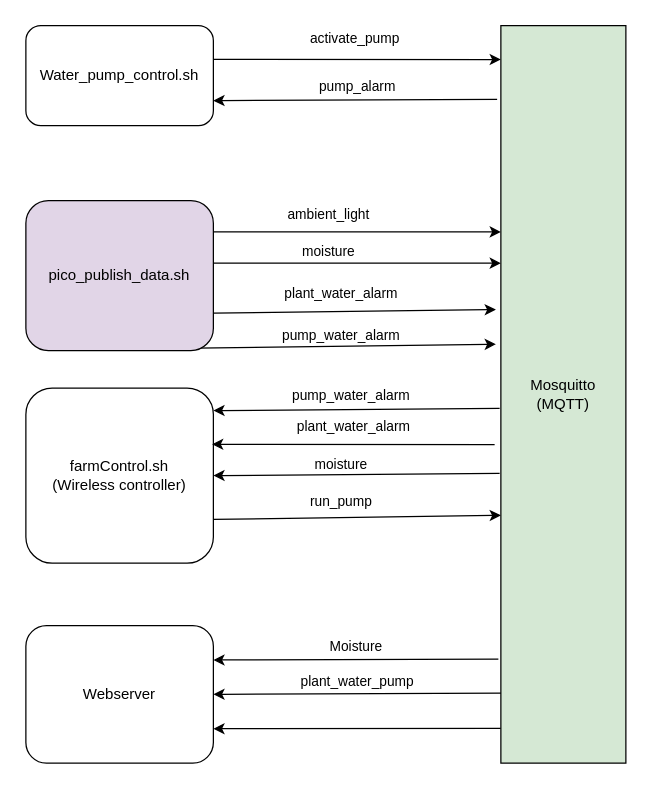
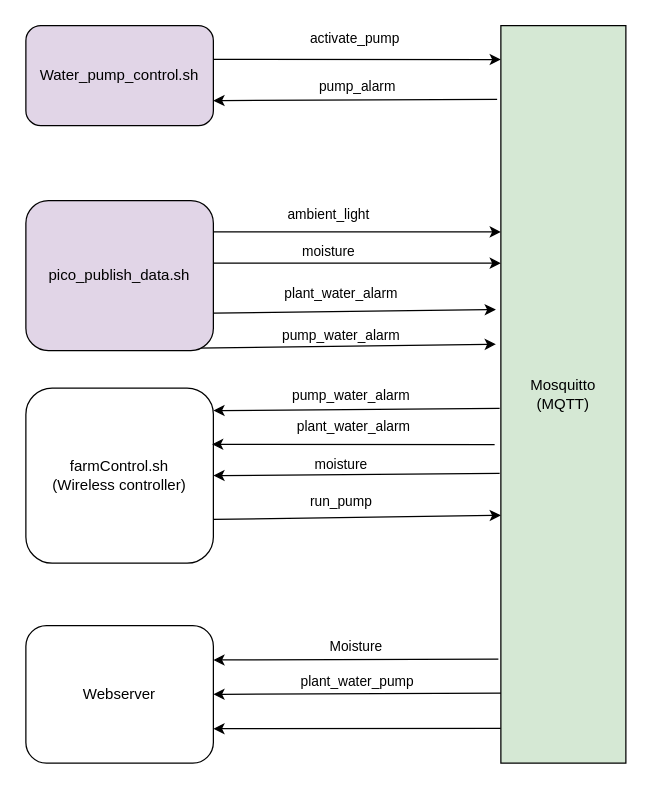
node "Water_pump_control.sh": fillcolor #ffffff -> #e1d5e7
